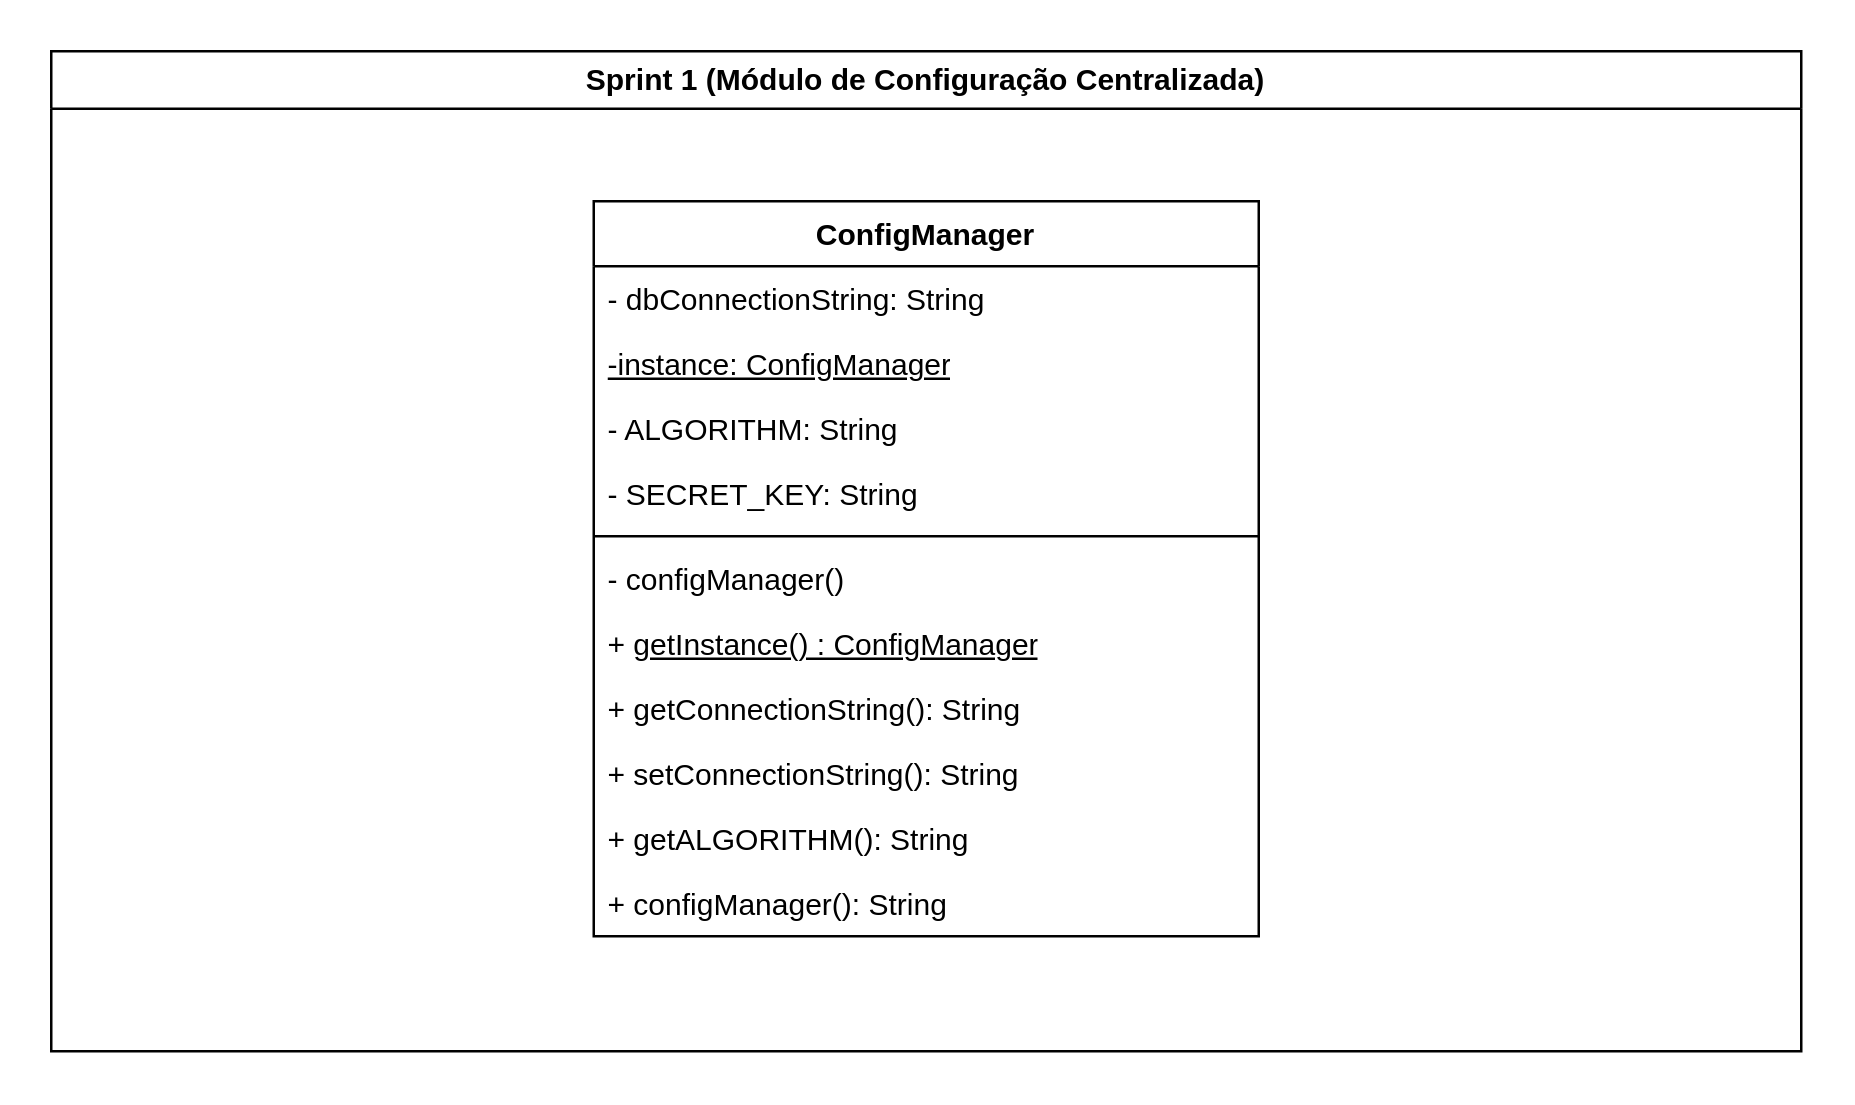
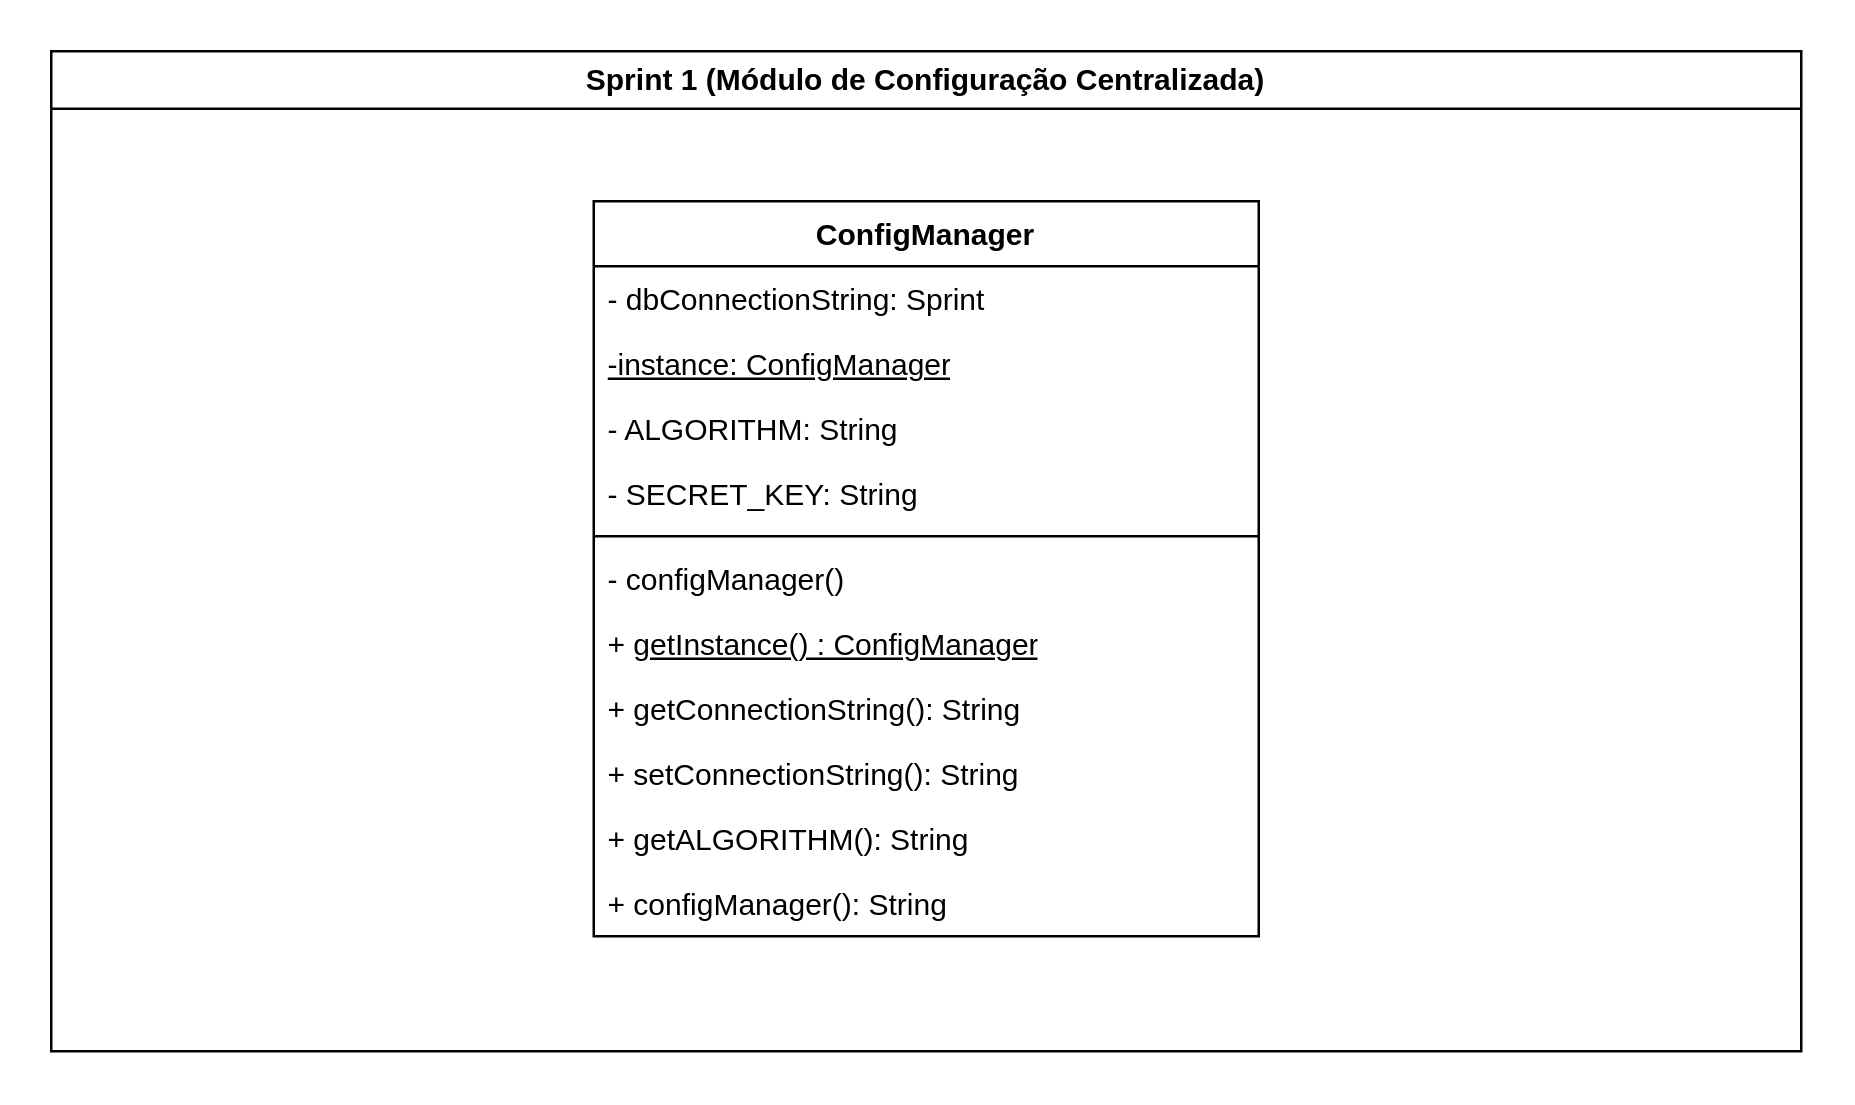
node "- dbConnectionString: String": label "- dbConnectionString: String" -> "- dbConnectionString: Sprint"
